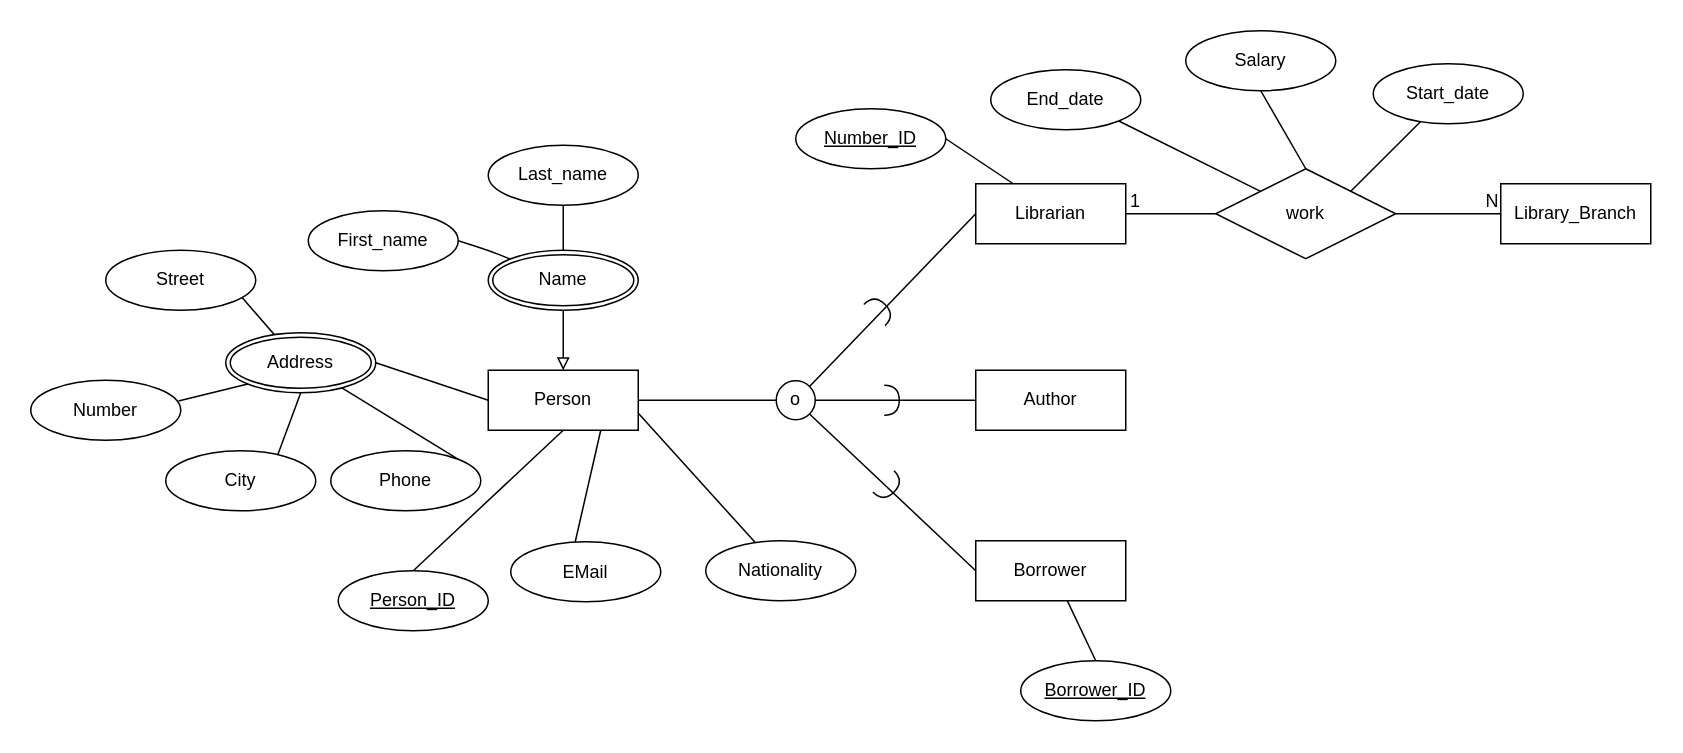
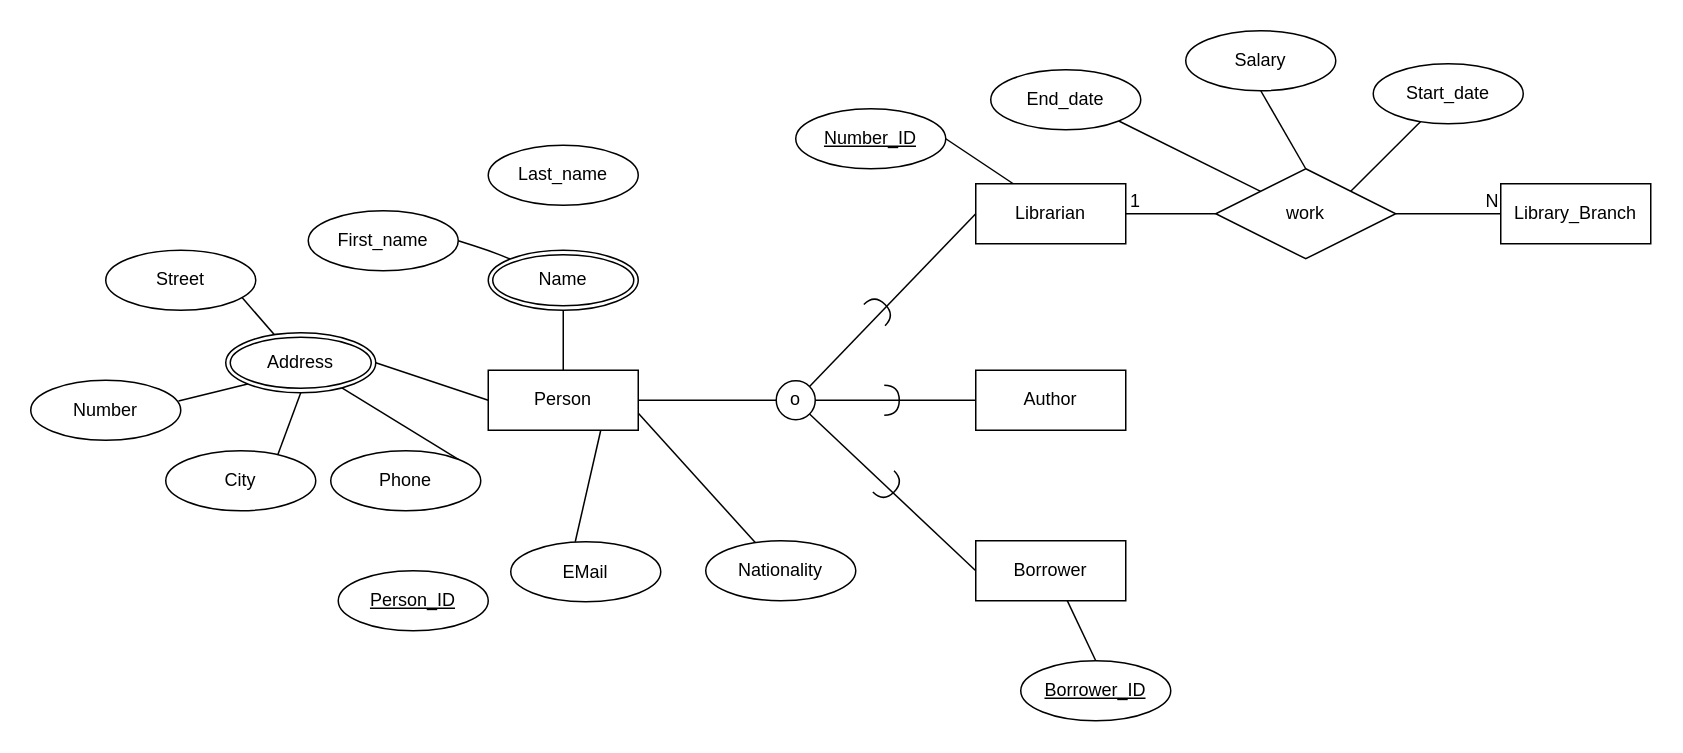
edge "Last_name" -- "Name": removed
edge "Name" -> "Person": arrowhead block -> none
edge "Person" -- "Person_ID": removed
